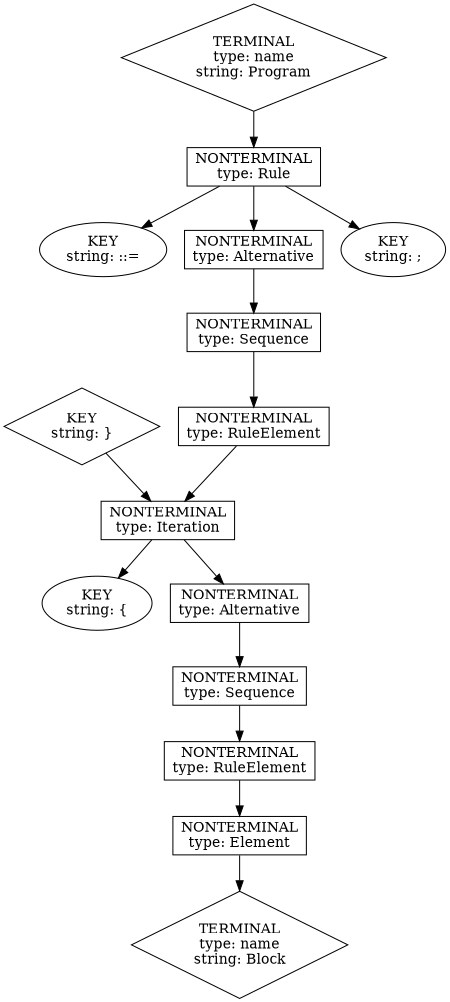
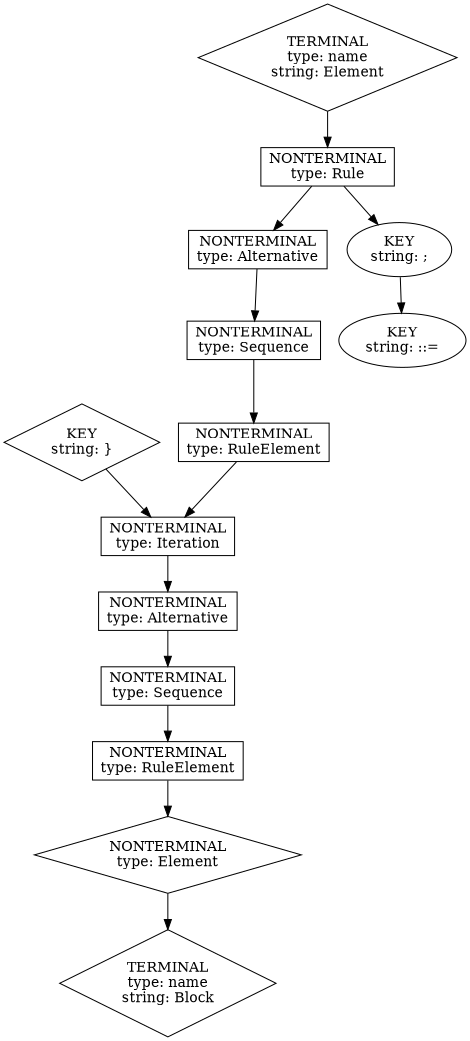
node "TERMINAL type: name string: Program": label "TERMINAL type: name string: Program" -> "TERMINAL type: name string: Element"
edge "NONTERMINAL type: Rule" -> "KEY string: ::=": now "KEY string: ;" -> "KEY string: ::="
node "KEY string: {": removed
node "NONTERMINAL type: Element": shape box -> diamond
